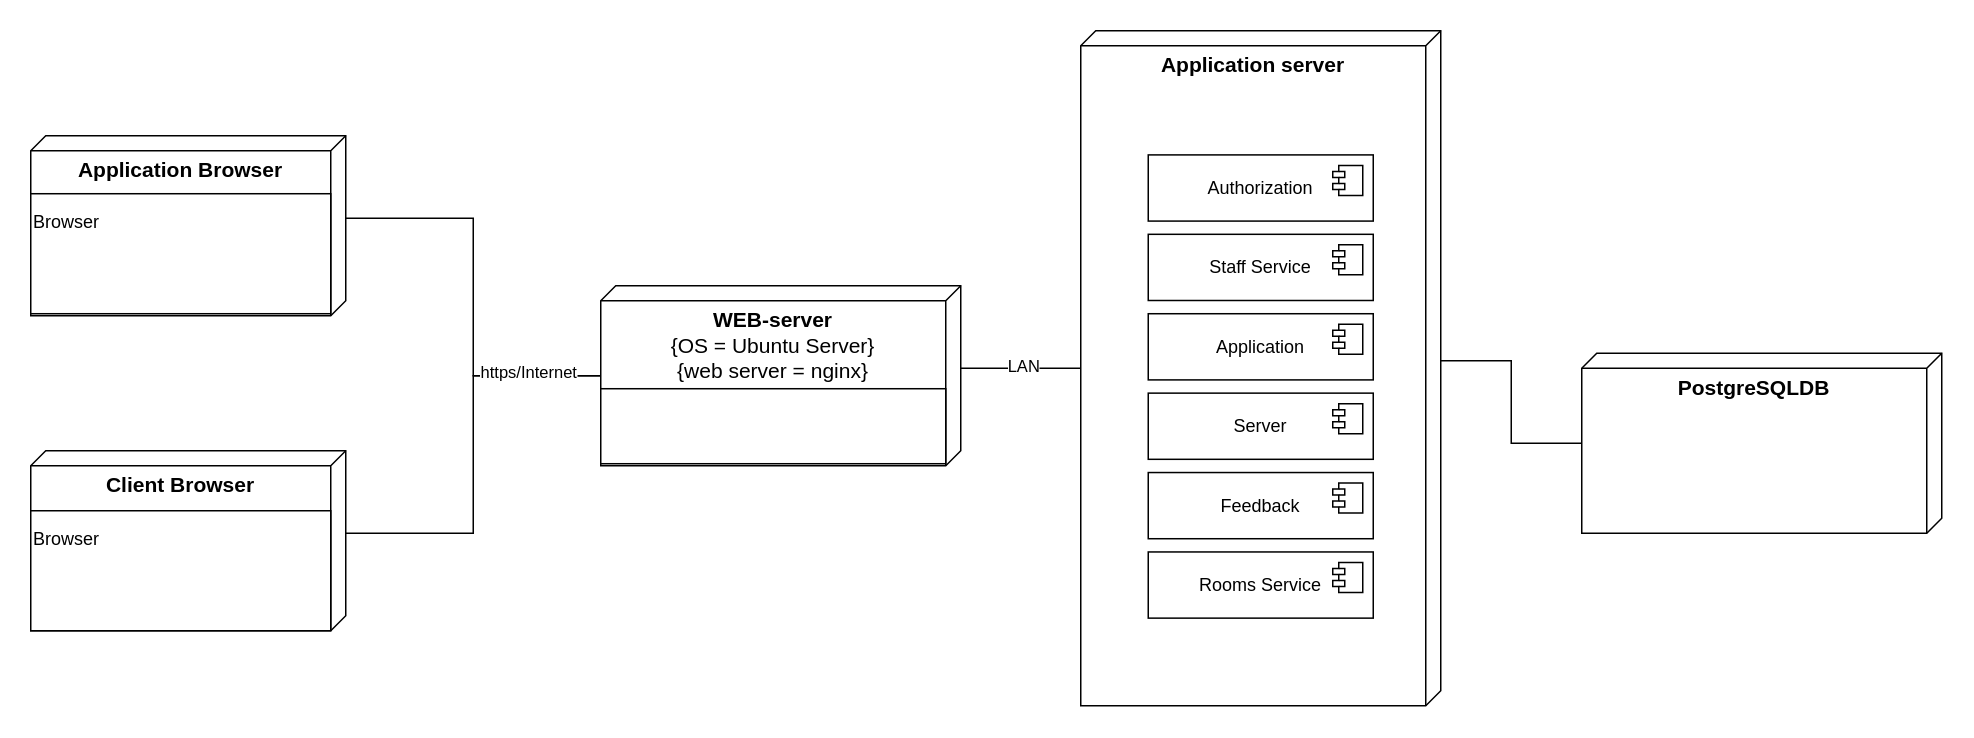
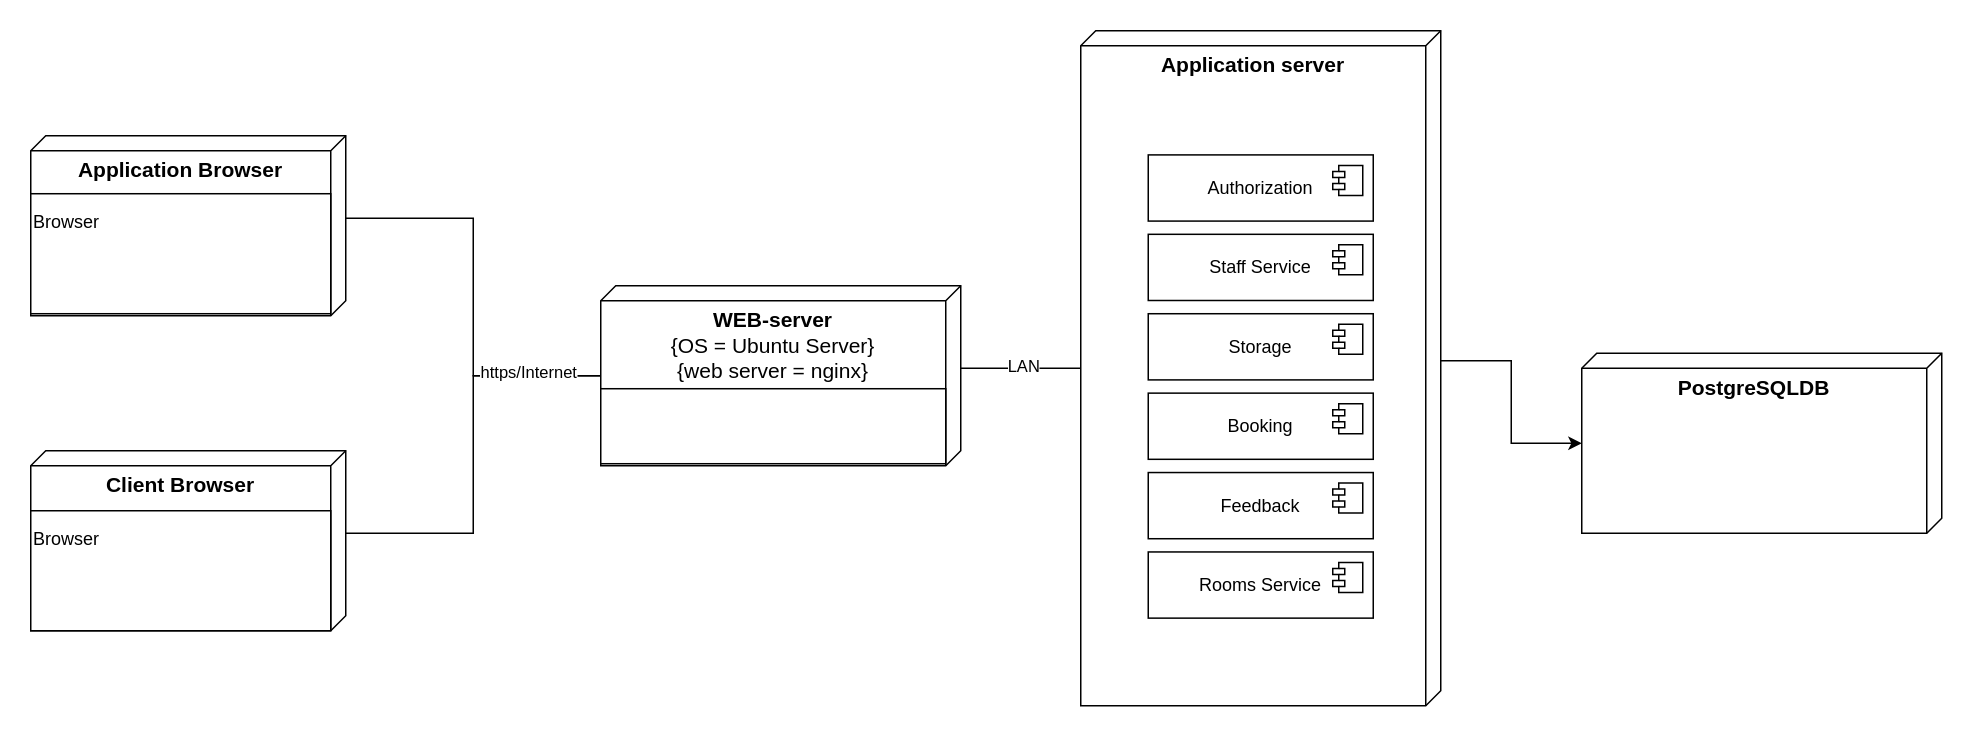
node "Application": label "Application" -> "Storage"
node "Server": label "Server" -> "Booking"
edge "Application server" -- "PostgreSQLDB": arrowhead none -> classic
